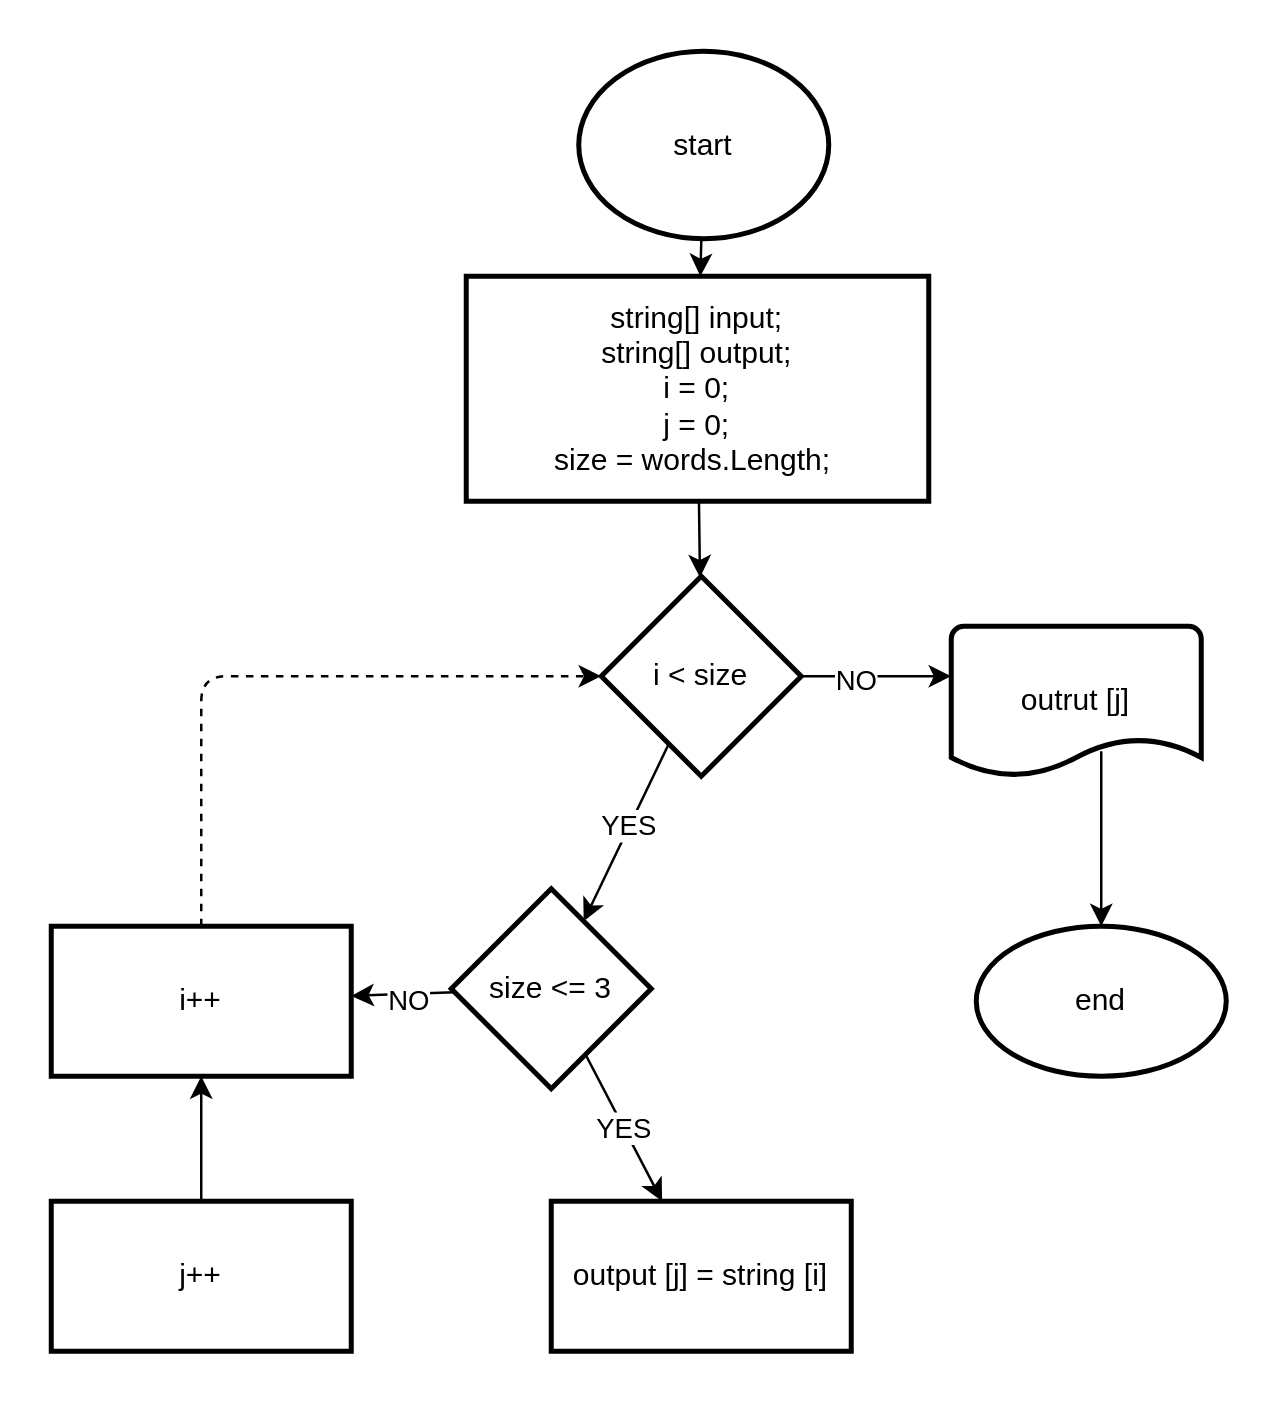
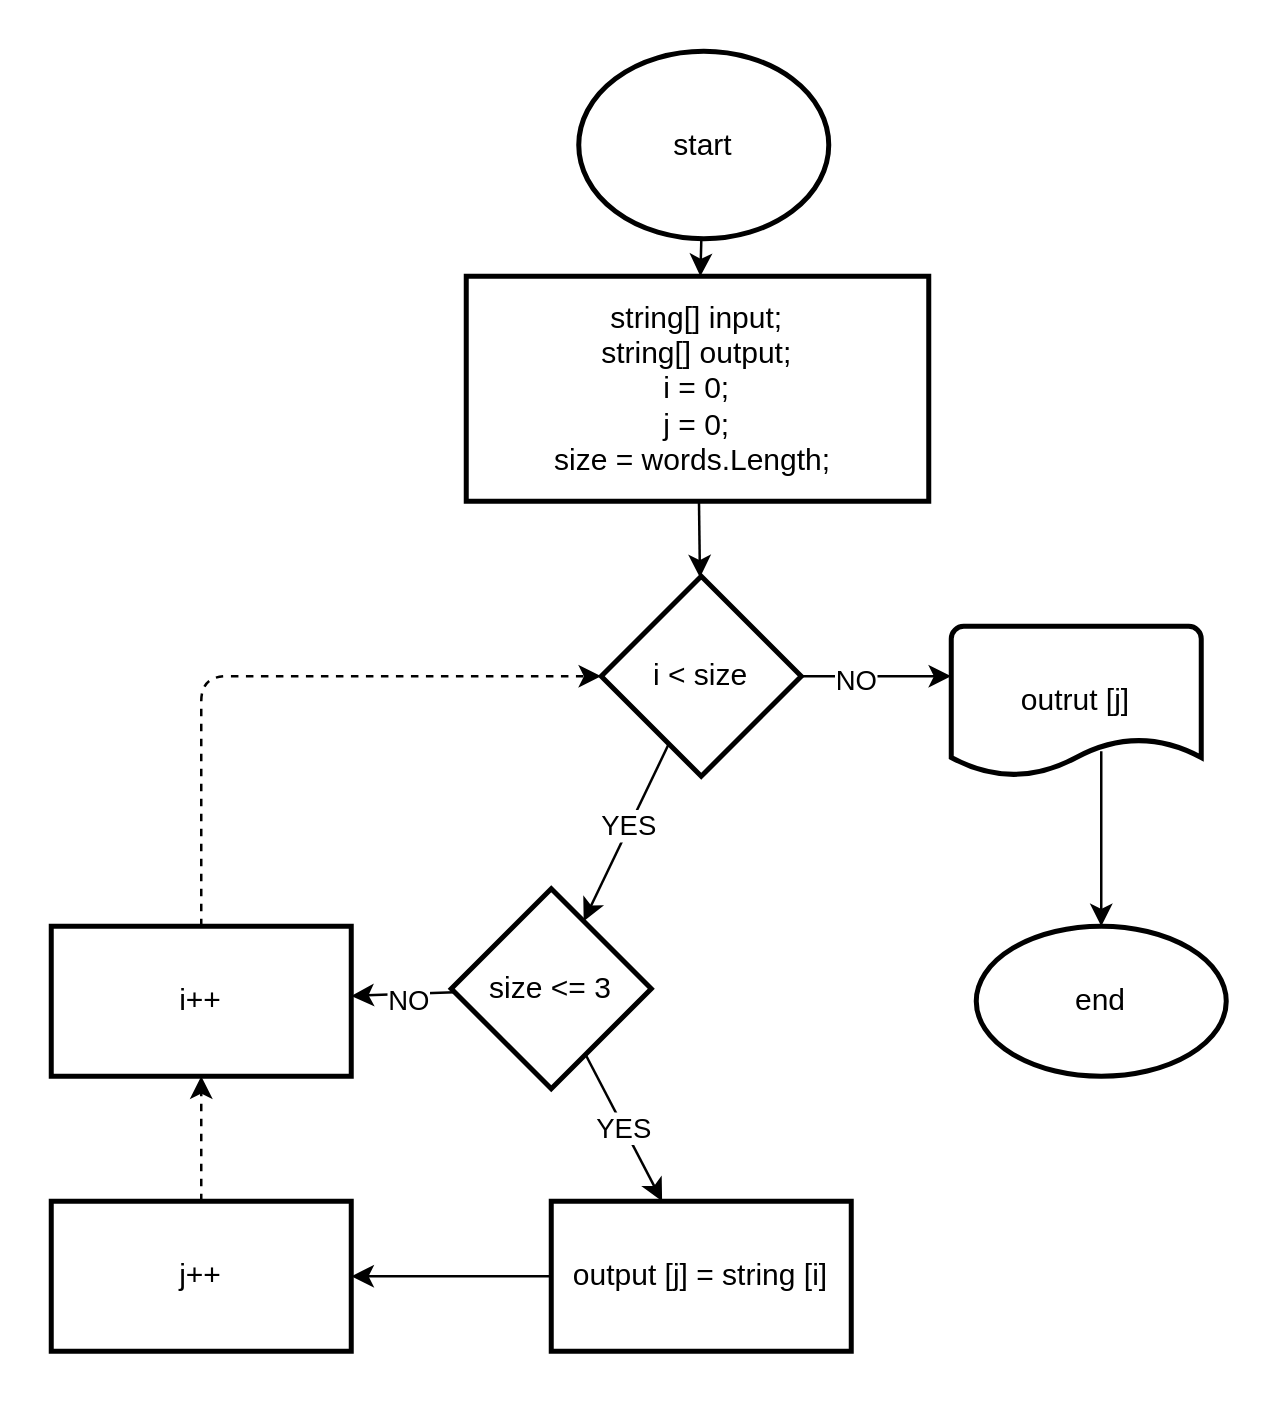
edge "j++" -> "i++": style solid -> dashed
edge "output [j] = string [i]" -> "j++": added
